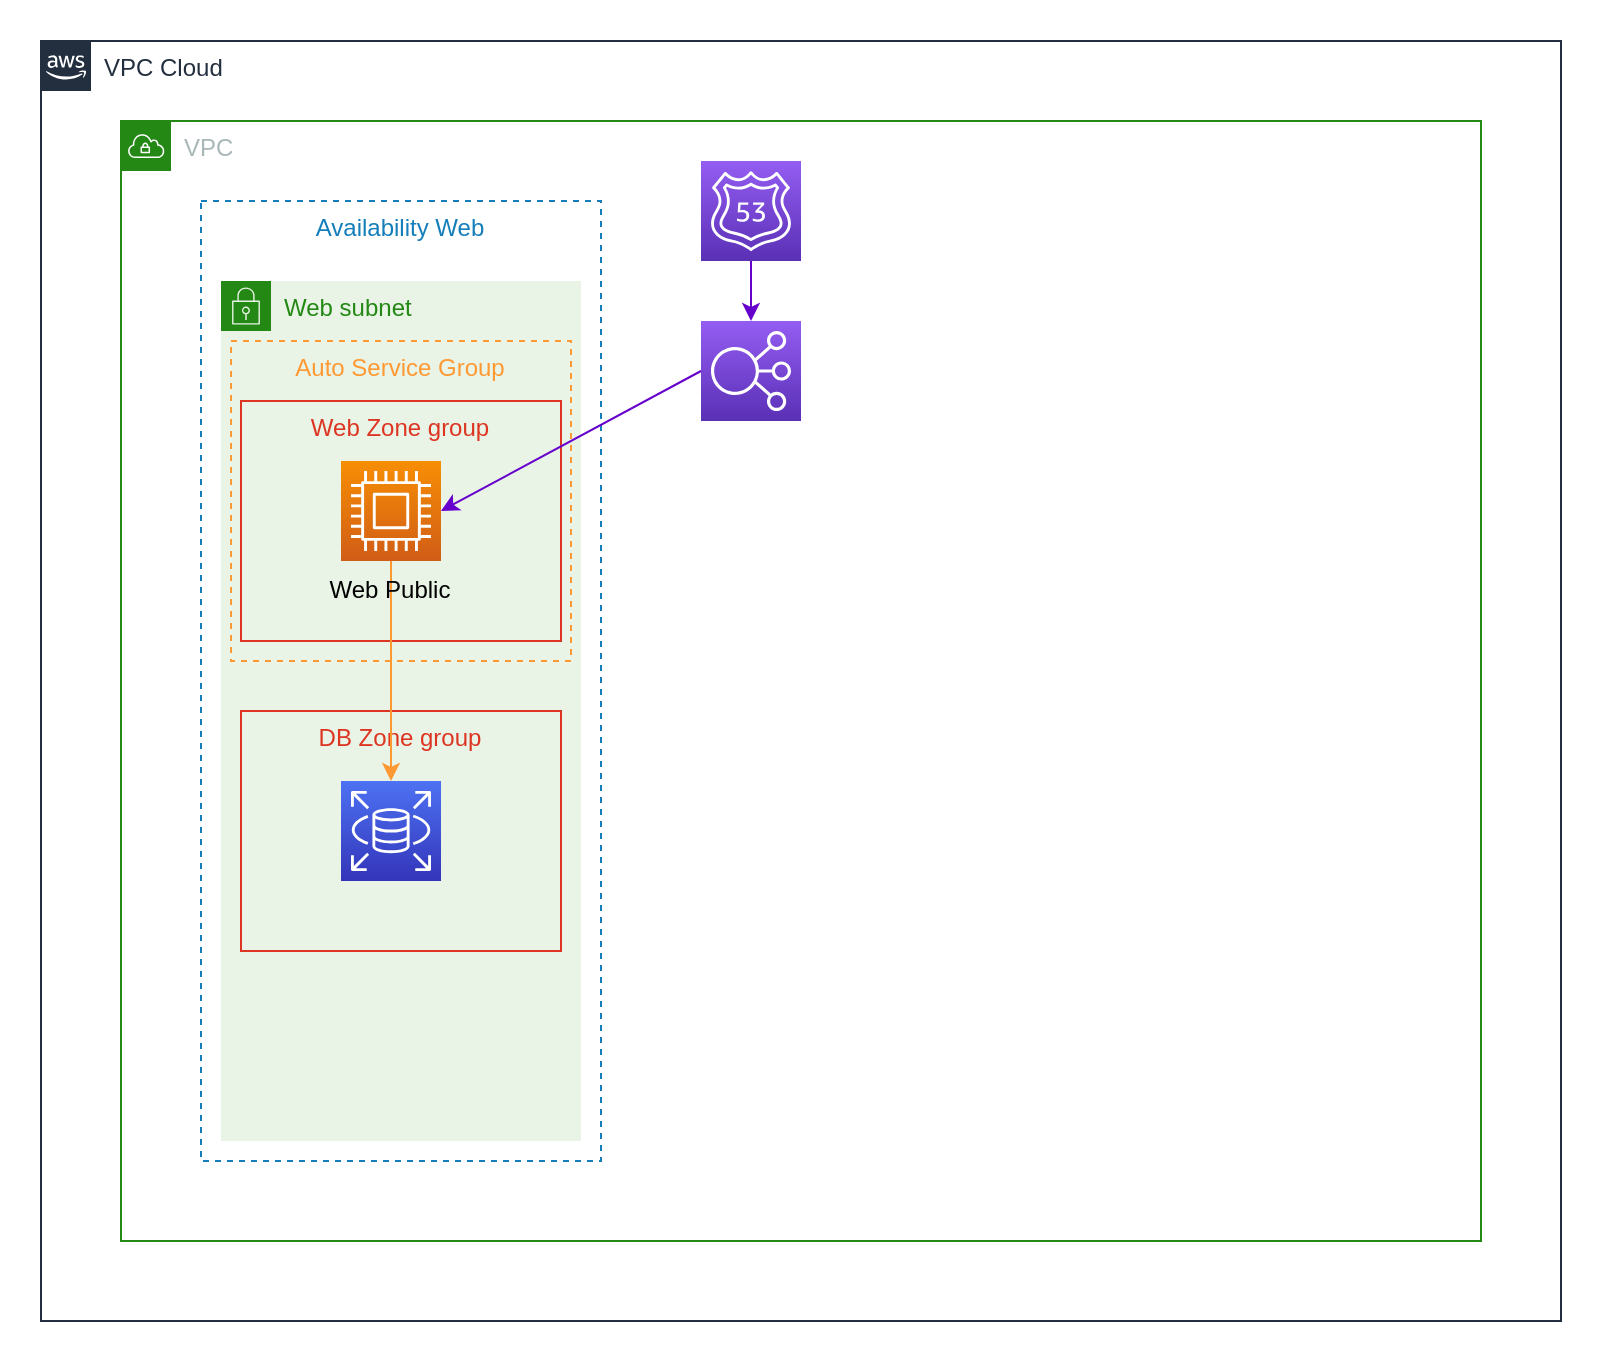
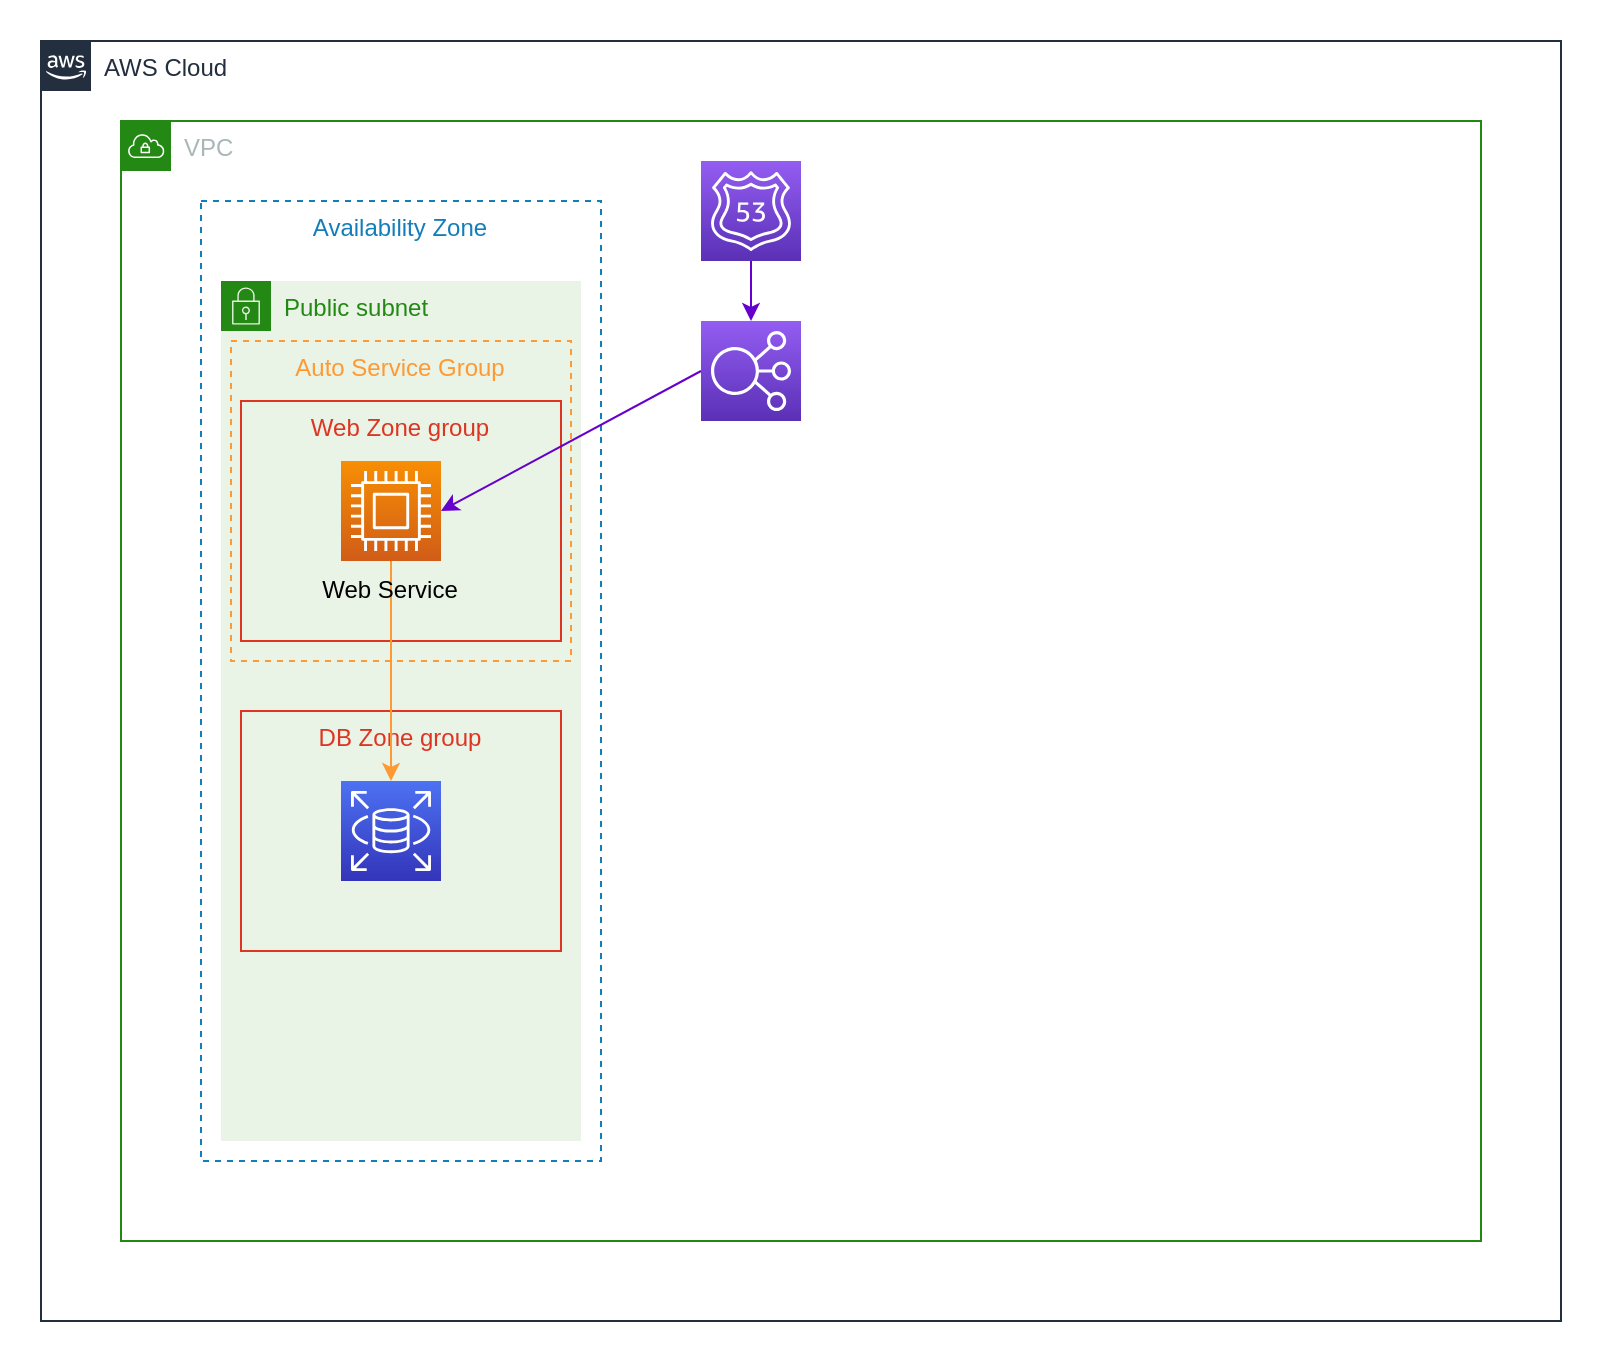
node "VPC Cloud": label "VPC Cloud" -> "AWS Cloud"
node "Availability Web": label "Availability Web" -> "Availability Zone"
node "Web subnet": label "Web subnet" -> "Public subnet"
node "Web Public": label "Web Public" -> "Web Service"
